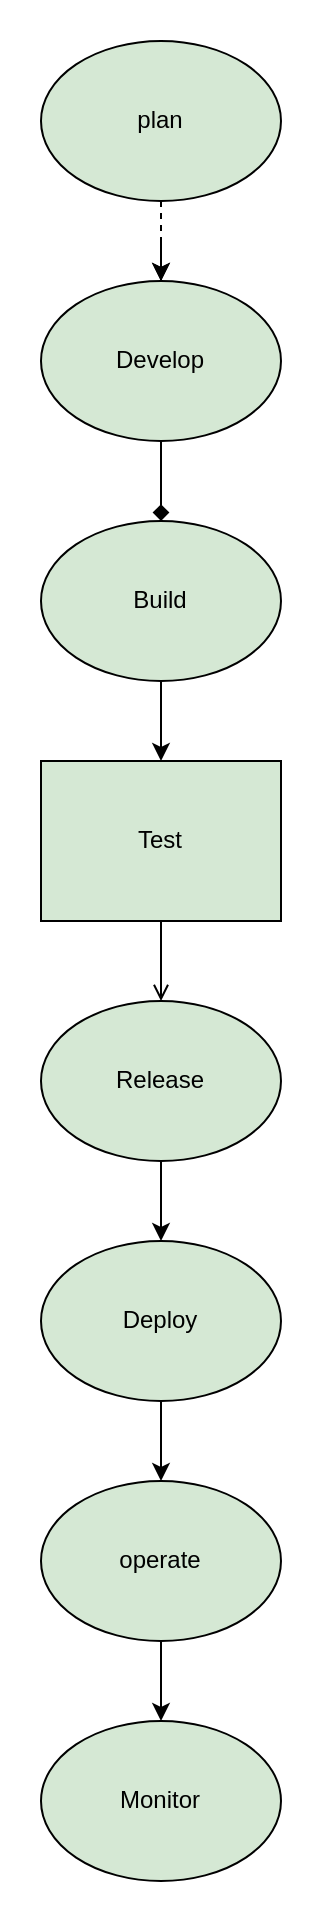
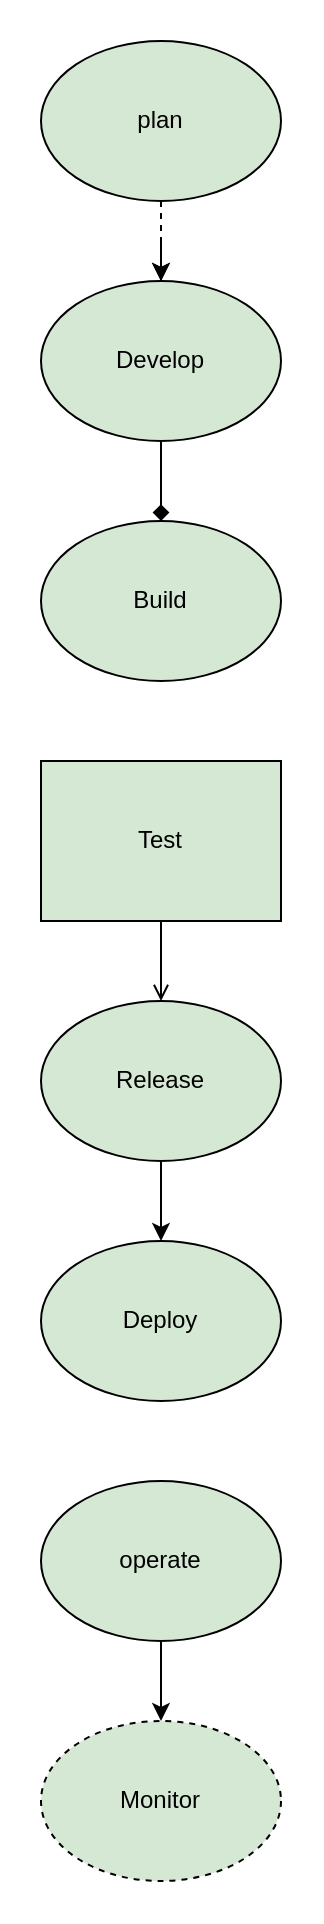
edge "Build" -> "Test": removed
edge "Deploy" -> "operate": removed
node "Monitor": style solid -> dashed
